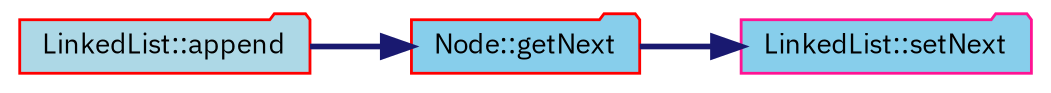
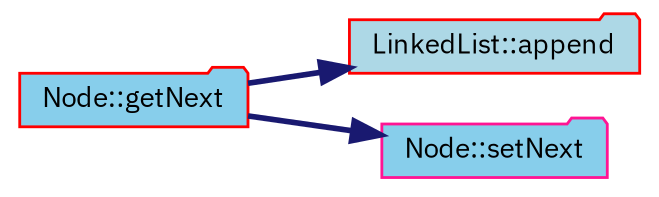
edge "LinkedList::append" -> "Node::getNext": reversed
node "LinkedList::setNext": label "LinkedList::setNext" -> "Node::setNext"
